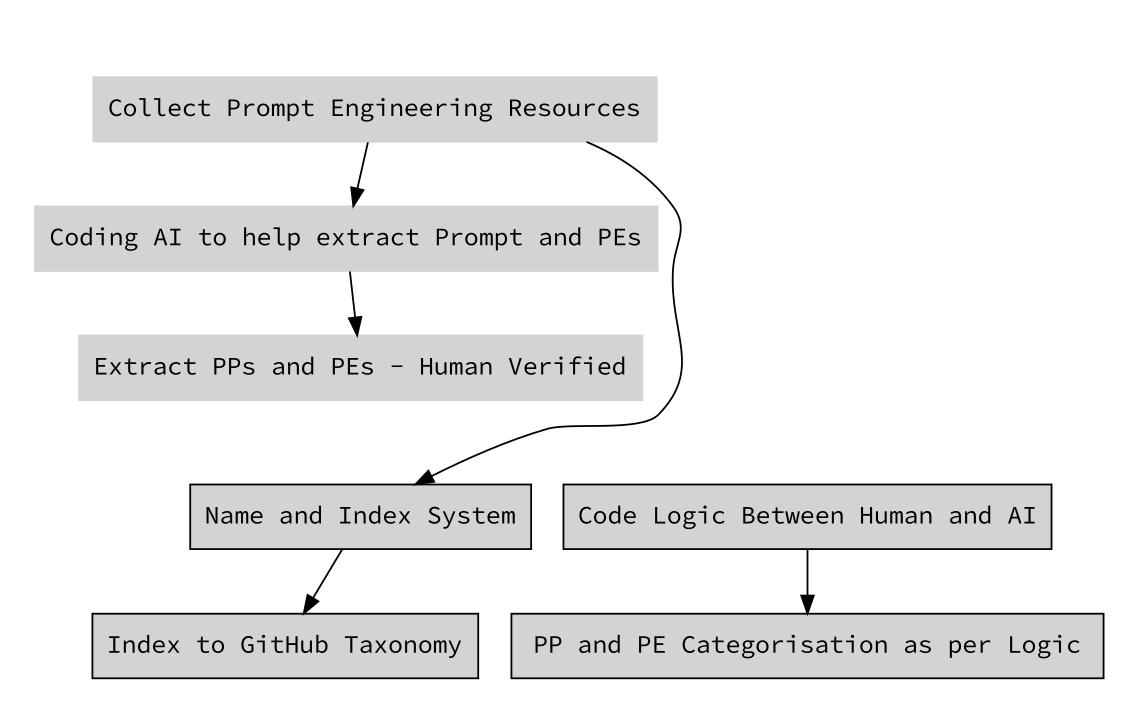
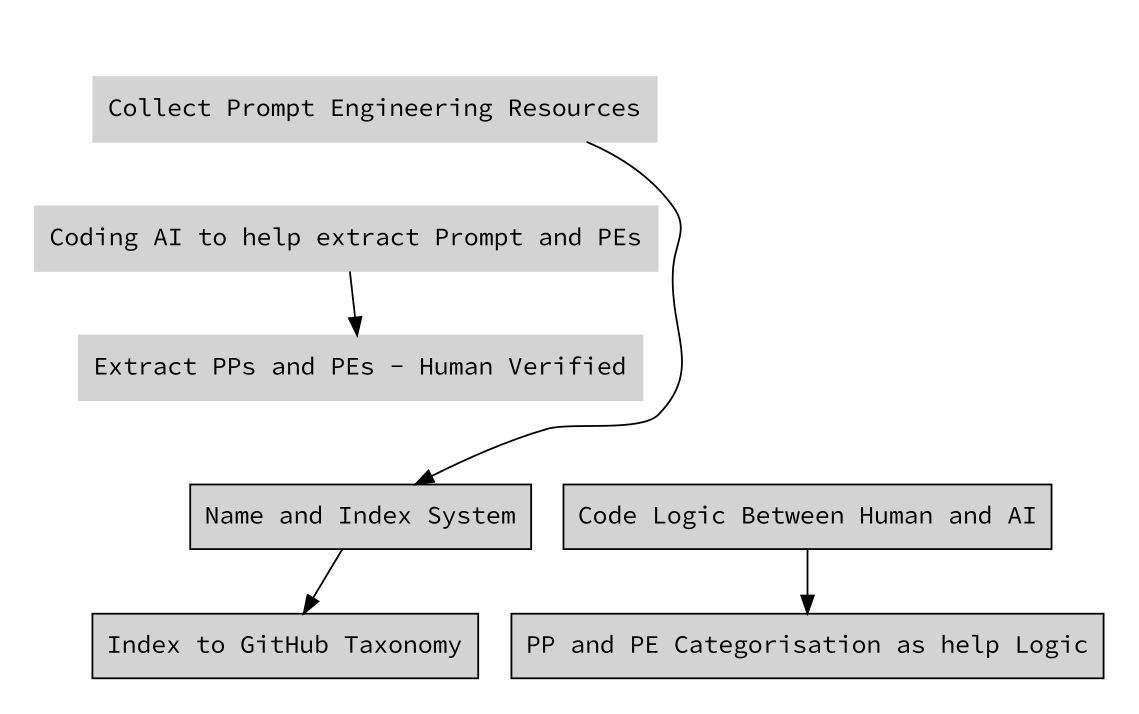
edge "Collect Prompt Engineering Resources" -> "Coding AI to help extract Prompt and PEs": removed
node "PP and PE Categorisation as per Logic": label "PP and PE Categorisation as per Logic" -> "PP and PE Categorisation as help Logic"
